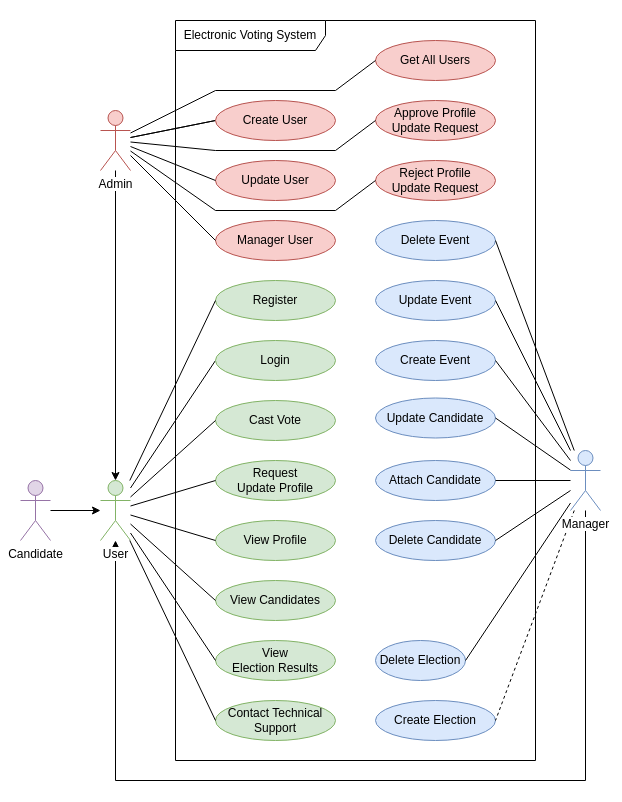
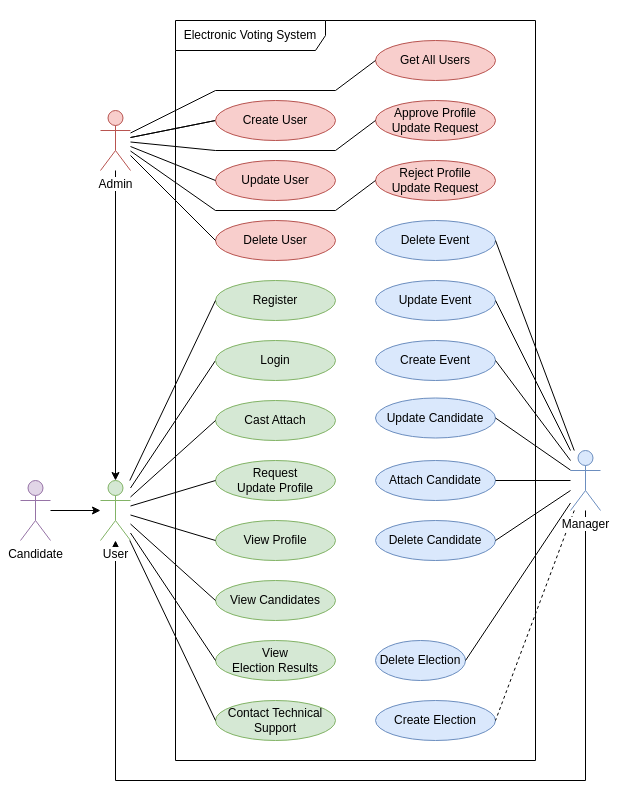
node "Manager User": label "Manager User" -> "Delete User"
node "Cast Vote": label "Cast Vote" -> "Cast Attach"
